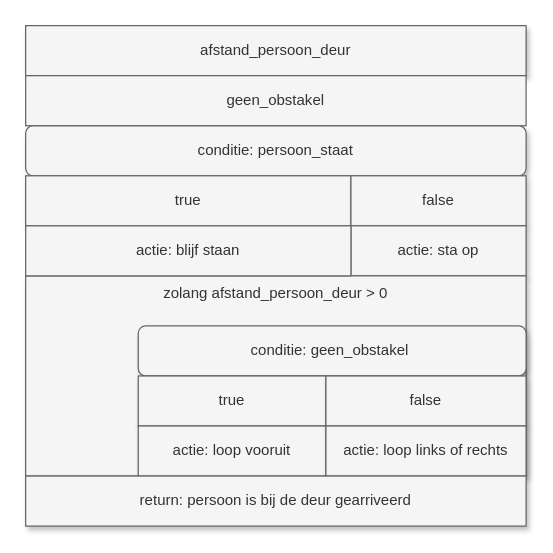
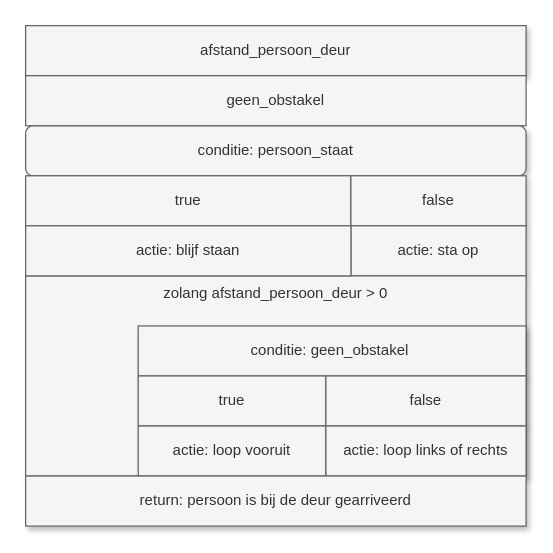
node "conditie: geen_obstakel": shape rounded rectangle -> rectangle
